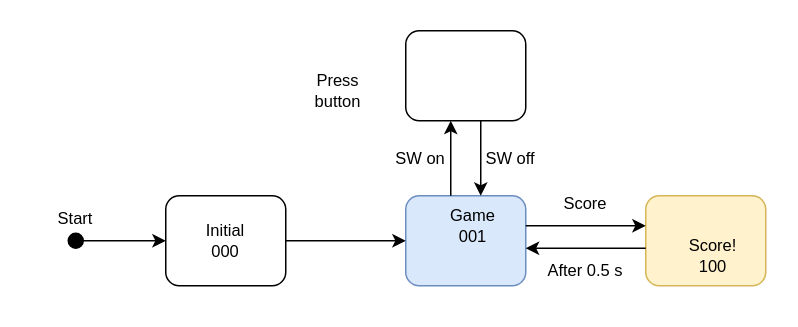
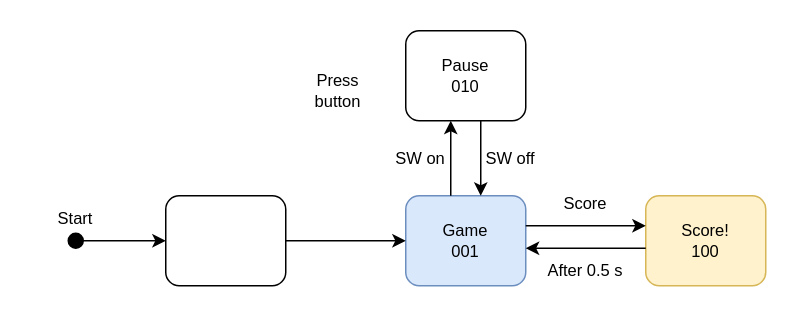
node "Pause 010": added
node "Game 001": moved (473, 226) -> (466, 241)
node "Initial 000": removed
node "Score! 100": moved (713, 256) -> (706, 241)
